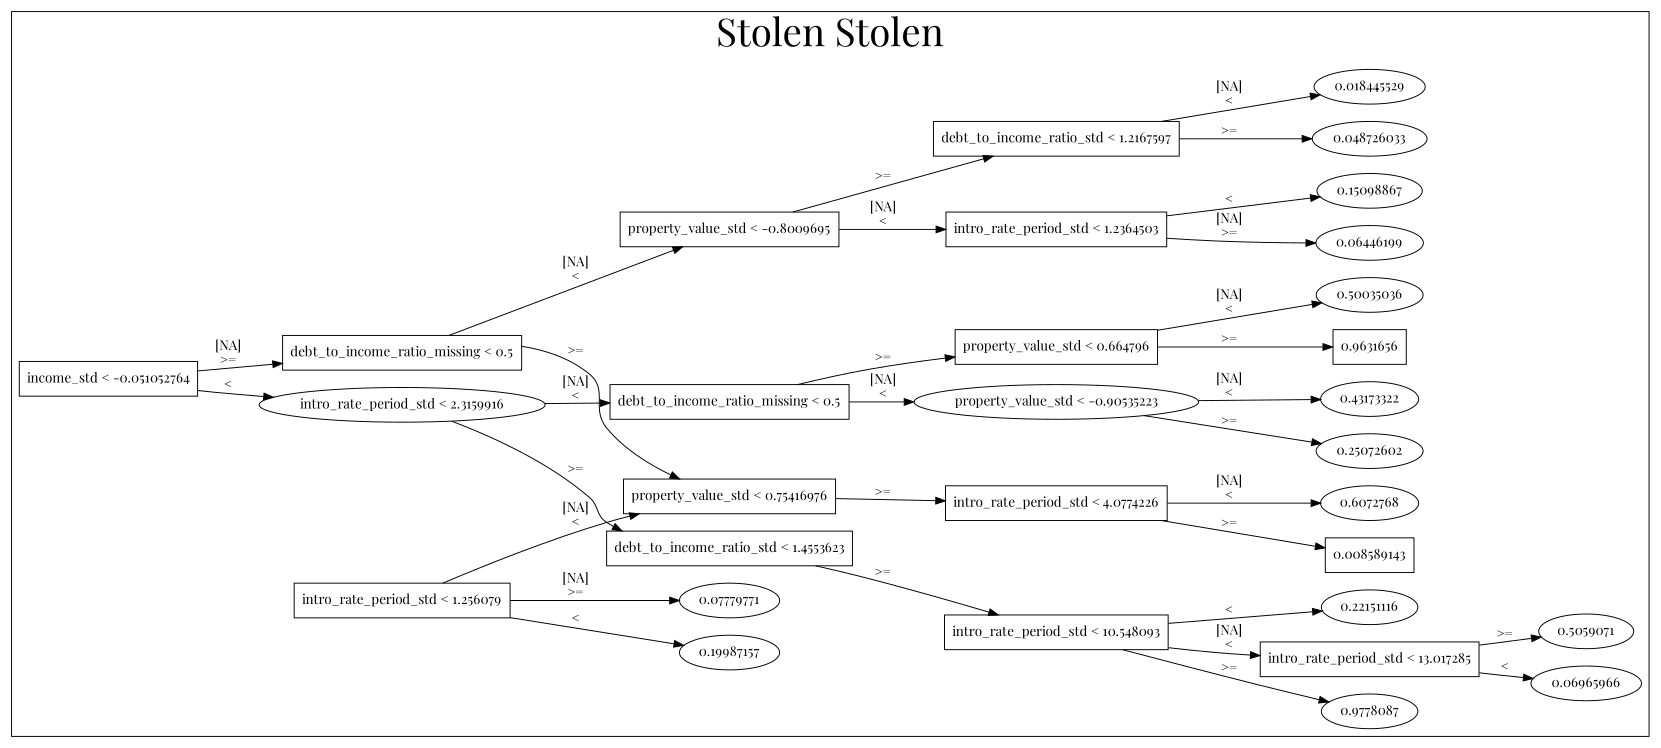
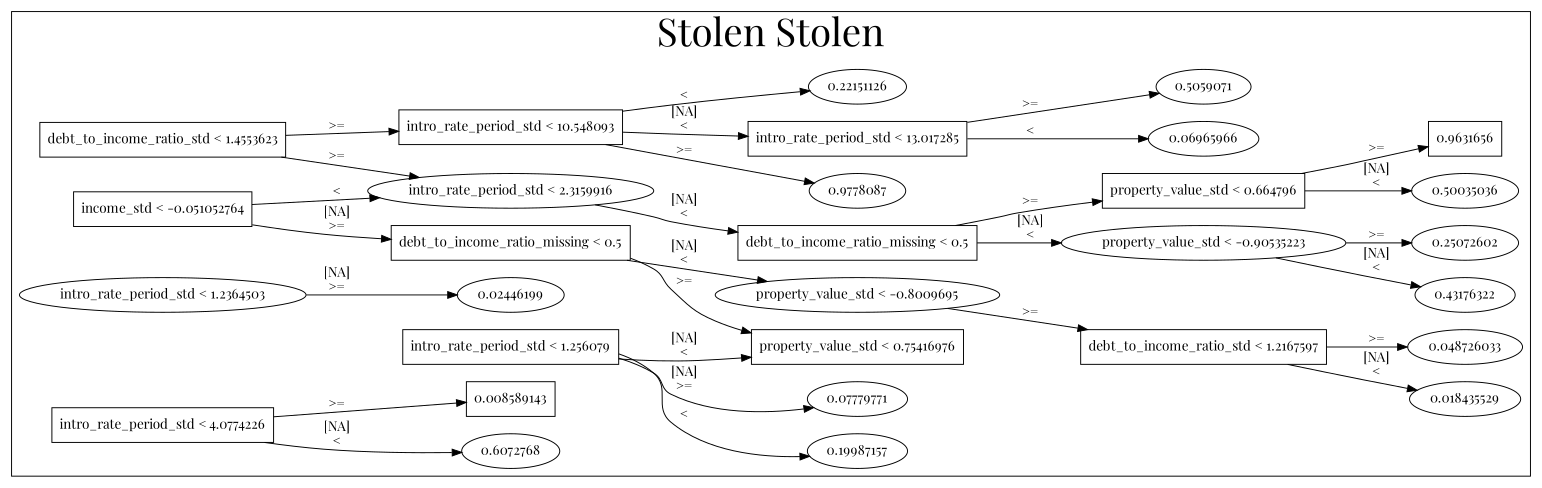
node "0.018445529": label "0.018445529" -> "0.018435529"
node "0.15098867": removed
node "property_value_std < -0.8009695": shape box -> ellipse
edge "property_value_std < -0.8009695" -> "intro_rate_period_std < 1.2364503": removed, label "[NA] <"
node "intro_rate_period_std < 1.2364503": shape box -> ellipse
node "0.06446199": label "0.06446199" -> "0.02446199"
node "0.43173322": label "0.43173322" -> "0.43176322"
edge "intro_rate_period_std < 2.3159916" -> "debt_to_income_ratio_std < 1.4553623": reversed
edge "property_value_std < 0.75416976" -> "intro_rate_period_std < 4.0774226": removed, label ">="
node "0.22151116": label "0.22151116" -> "0.22151126"
